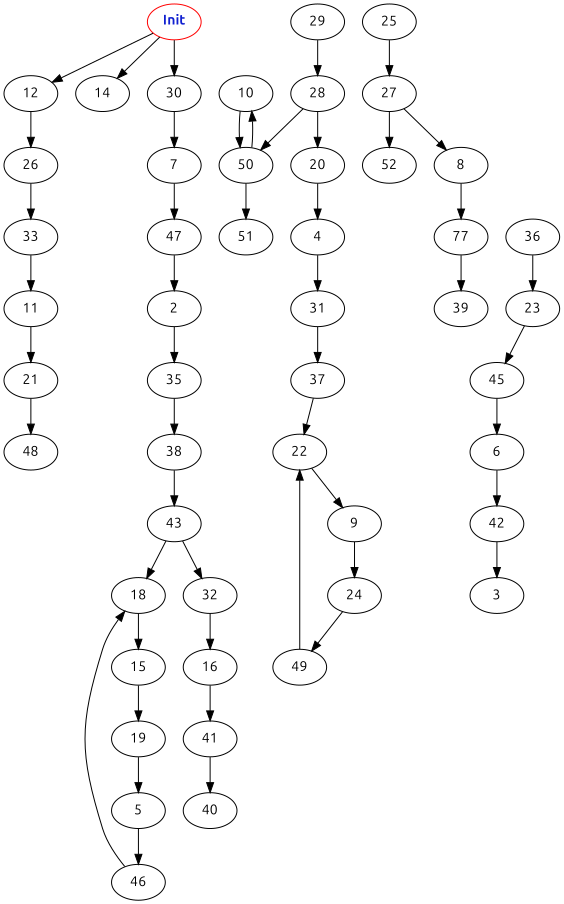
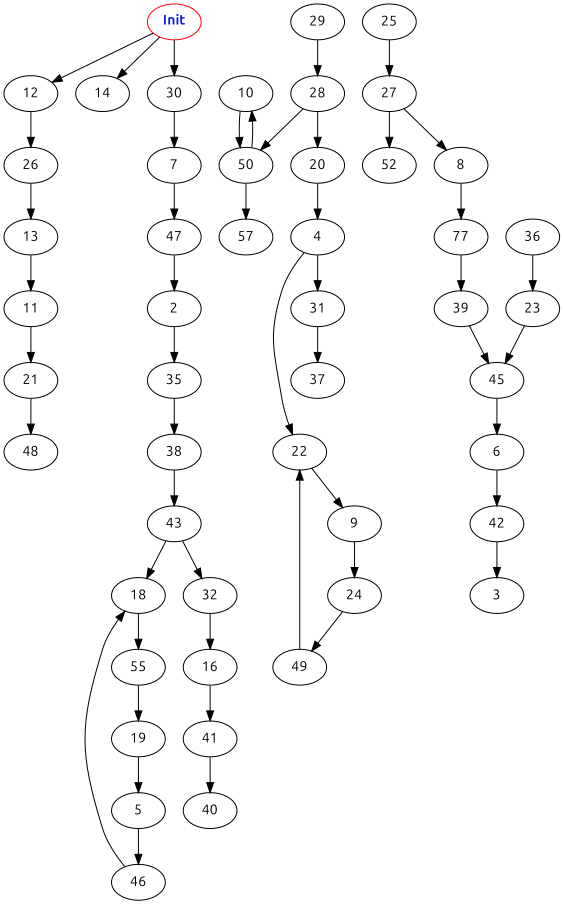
node "33": label "33" -> "13"
node "51": label "51" -> "57"
edge "39" -> "45": added
edge "37" -> "22": now "4" -> "22"
node "15": label "15" -> "55"
